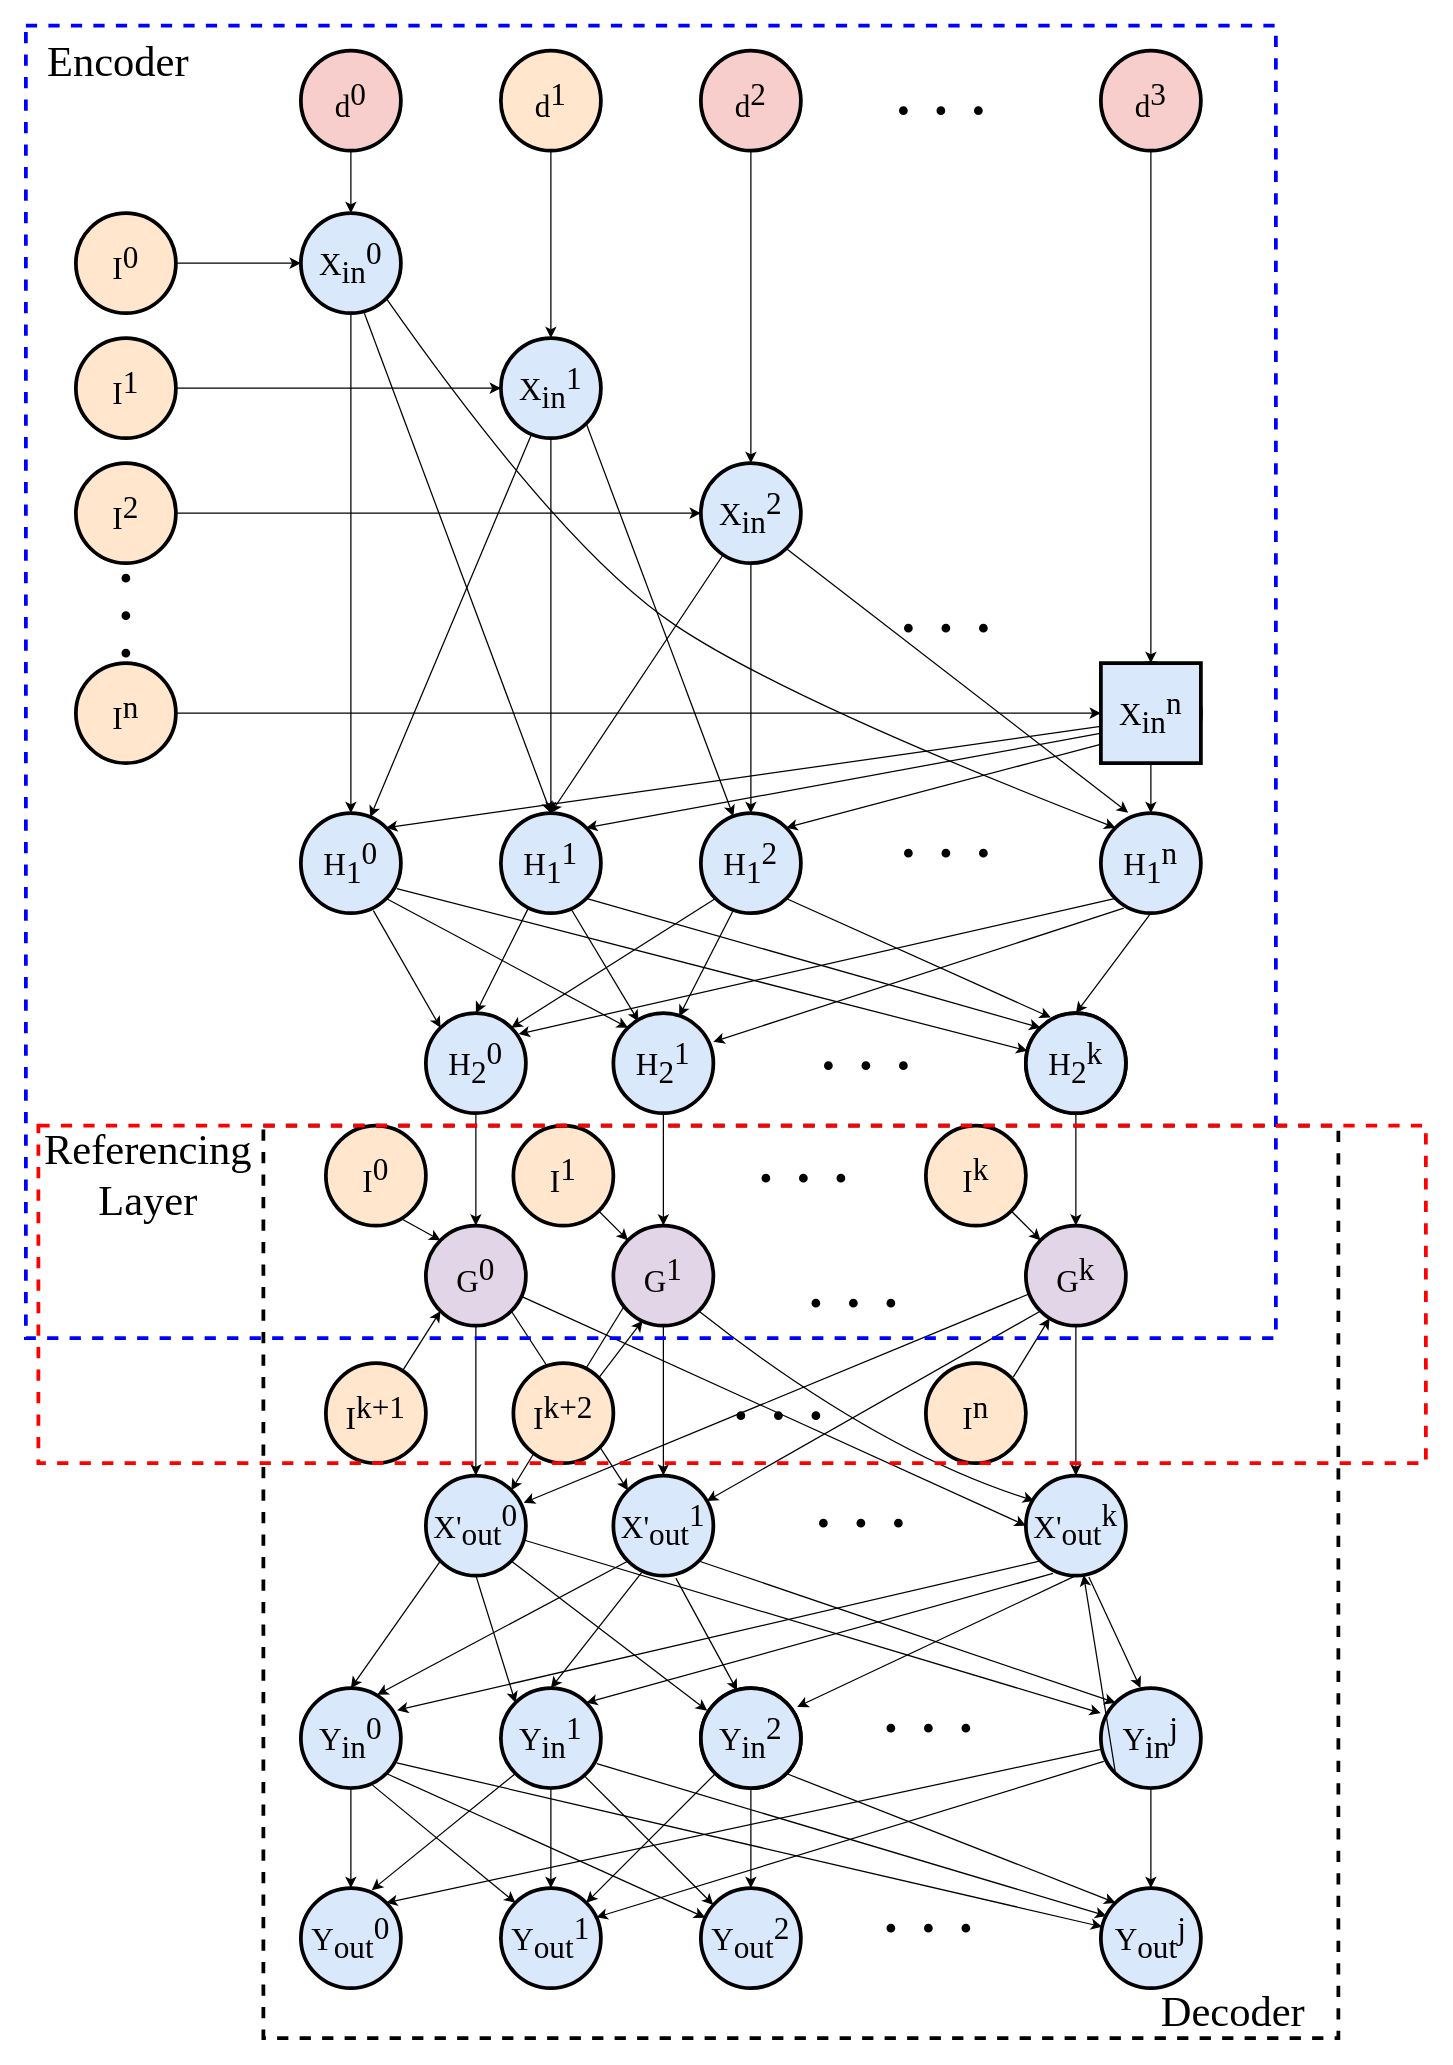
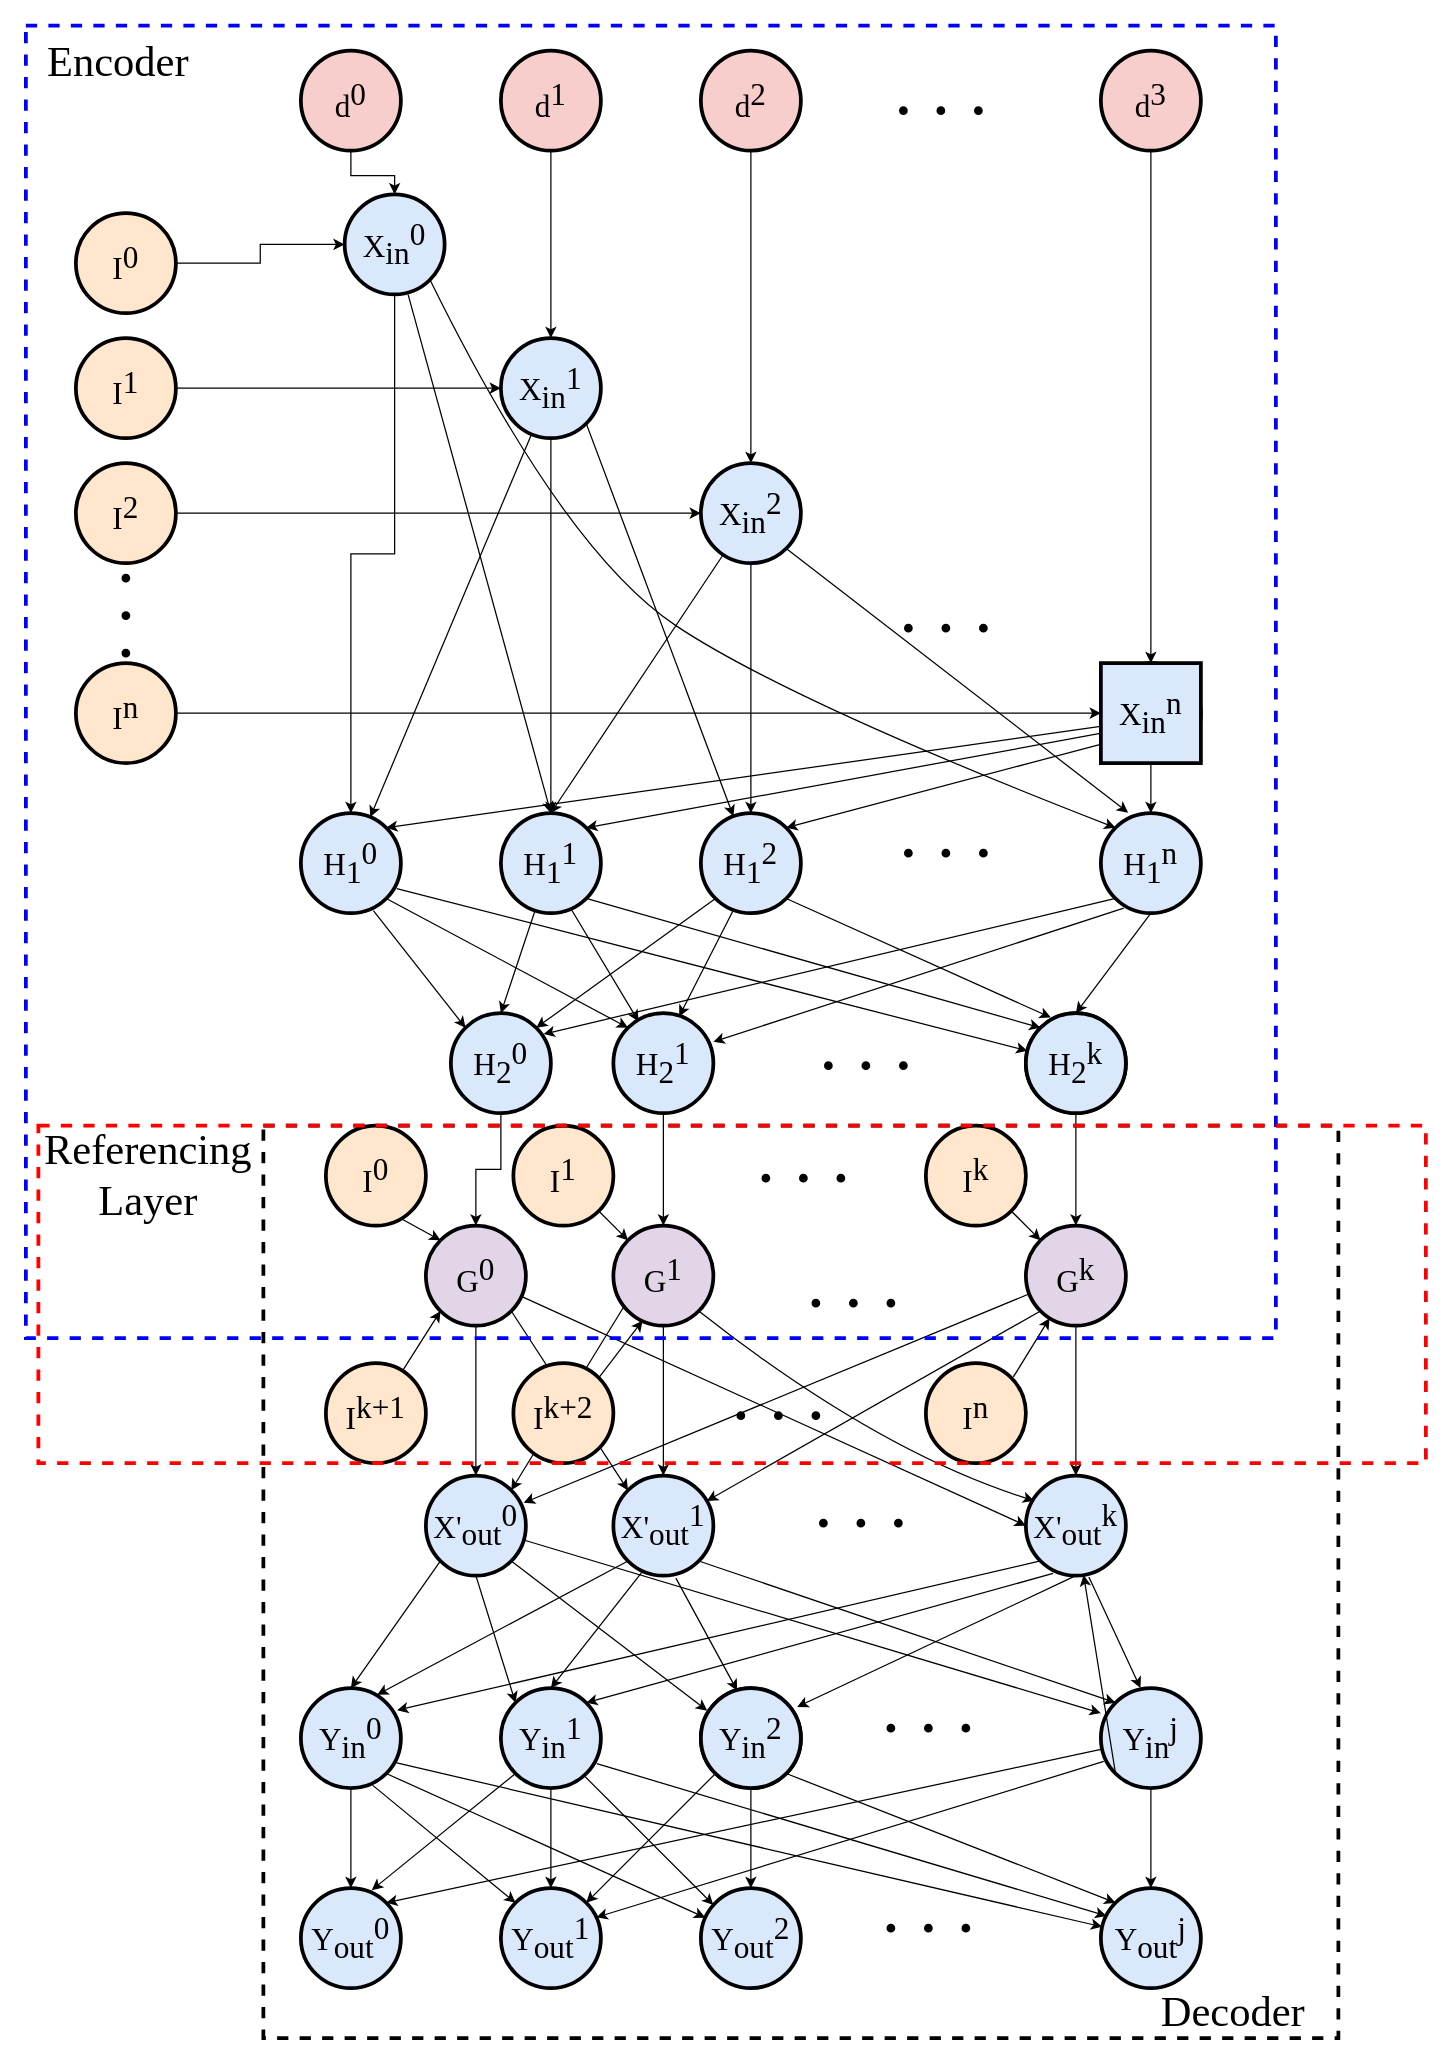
node "d1": fillcolor #ffe6cc -> #f8cecc
node "Xin0": moved (351, 263) -> (394, 244)
node "H20": moved (476, 1063) -> (501, 1063)
